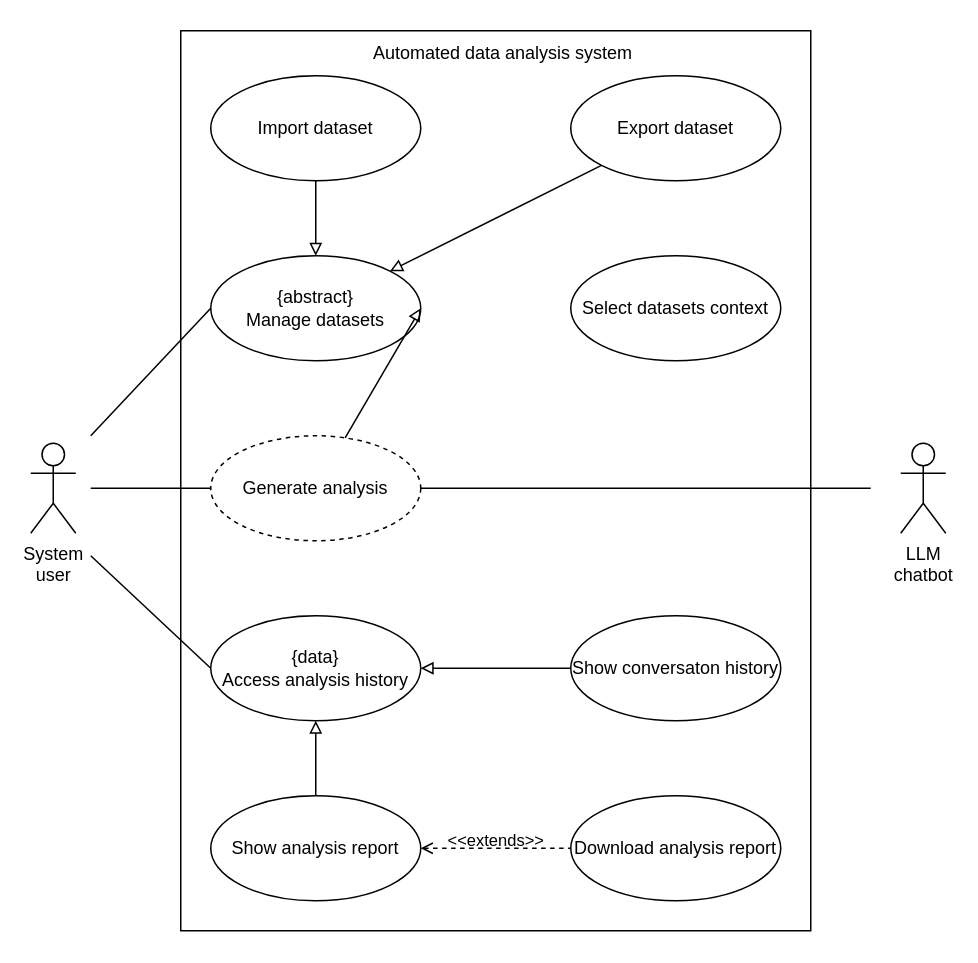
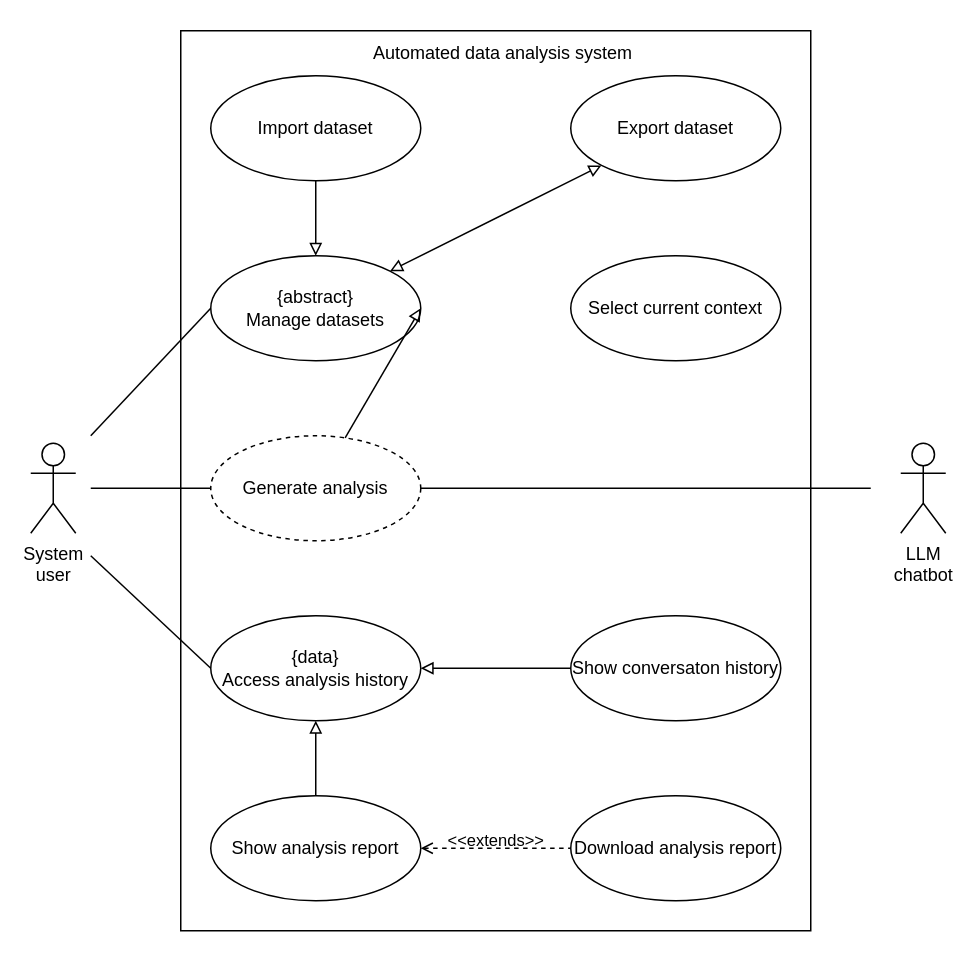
edge "Export dataset" -> "{abstract} Manage datasets": arrowhead none -> block
node "Select datasets context": label "Select datasets context" -> "Select current context"
